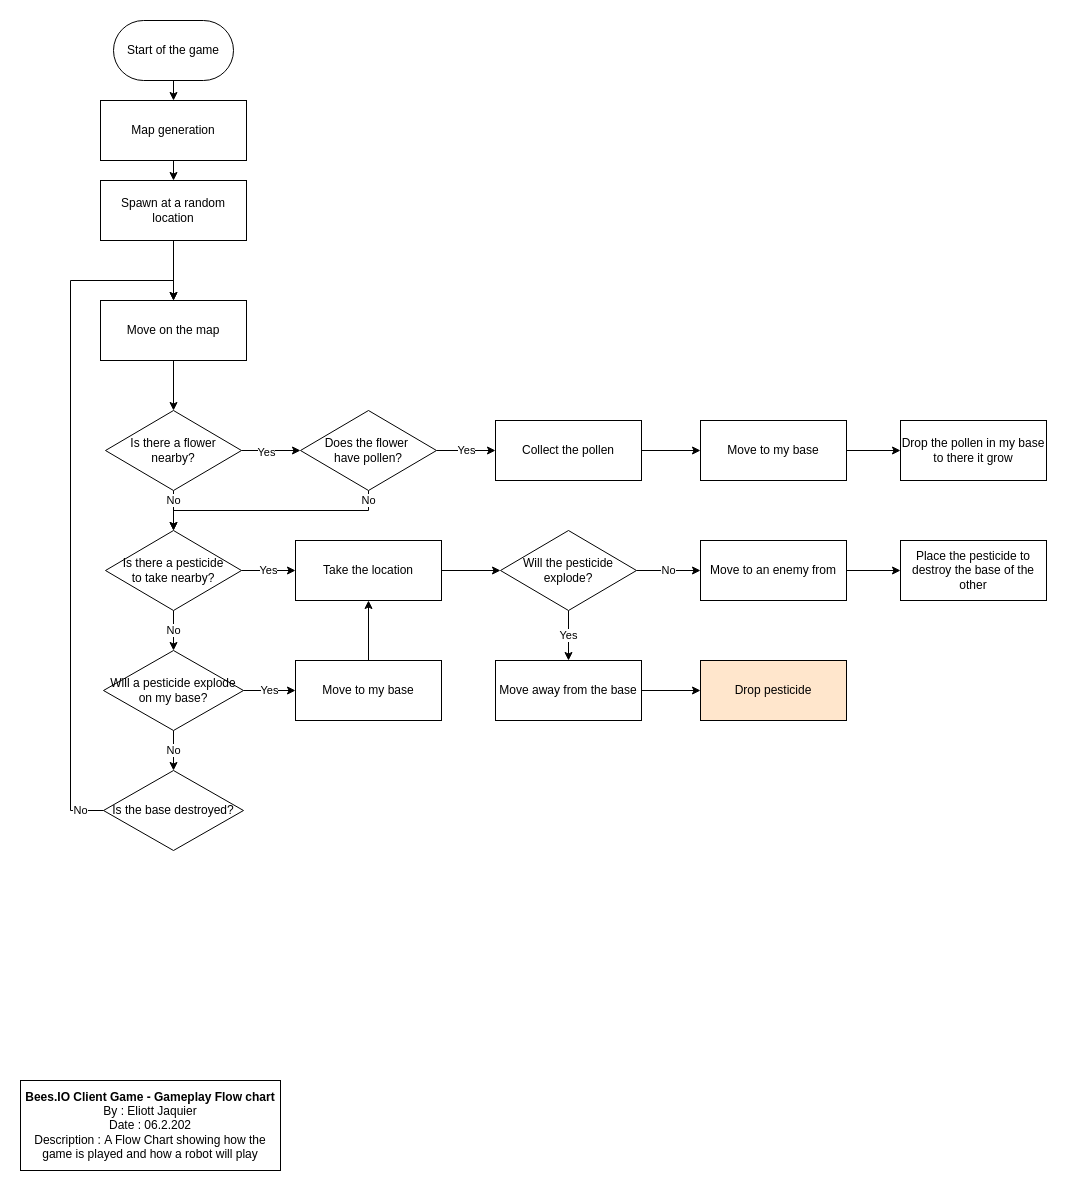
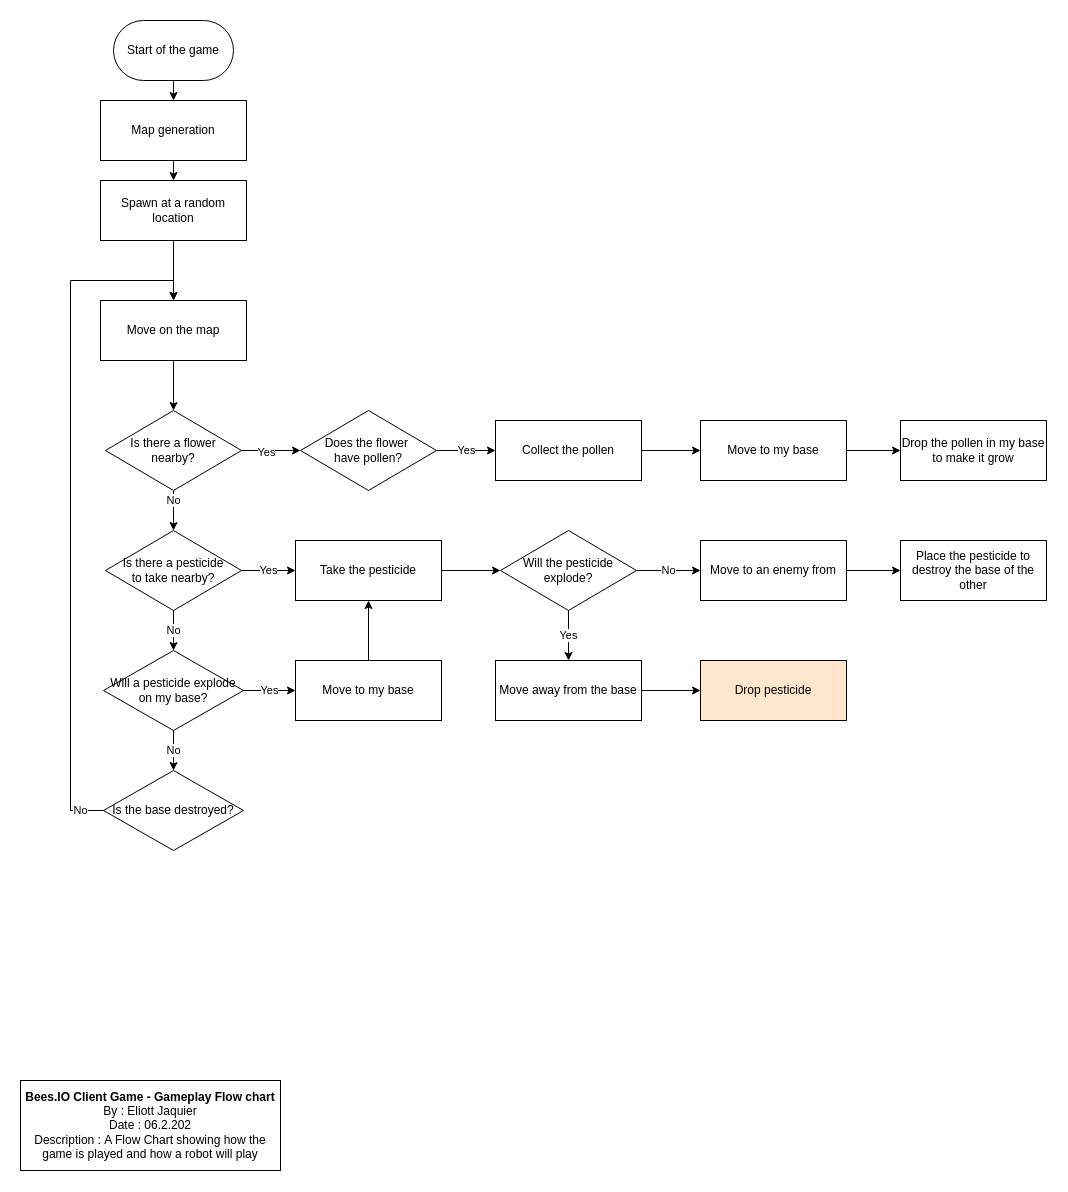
node "Drop the pollen in my base to there it grow": label "Drop the pollen in my base to there it grow" -> "Drop the pollen in my base to make it grow"
edge "Does the flower have pollen?" -> "Is there a pesticide to take nearby?": removed, label "No"
node "Take the location": label "Take the location" -> "Take the pesticide"
